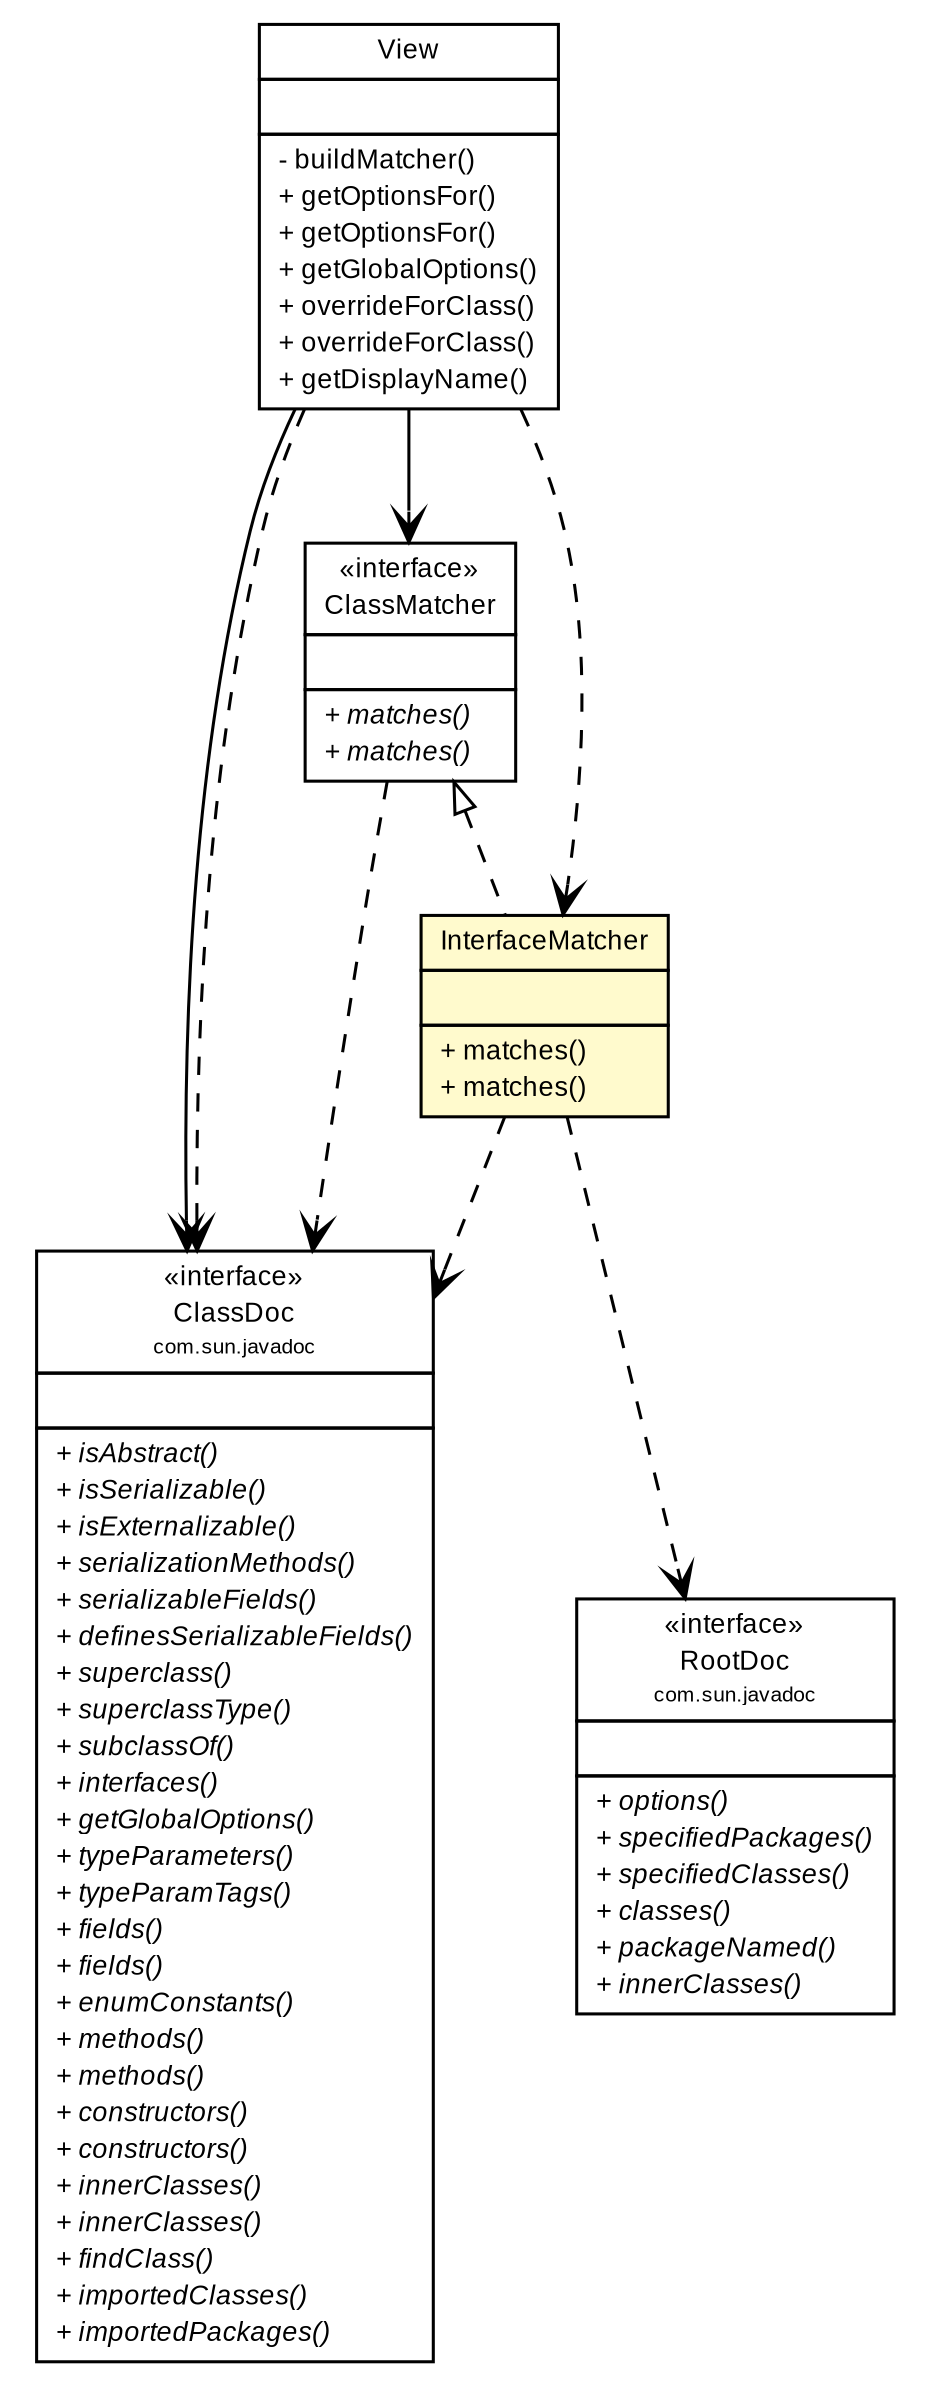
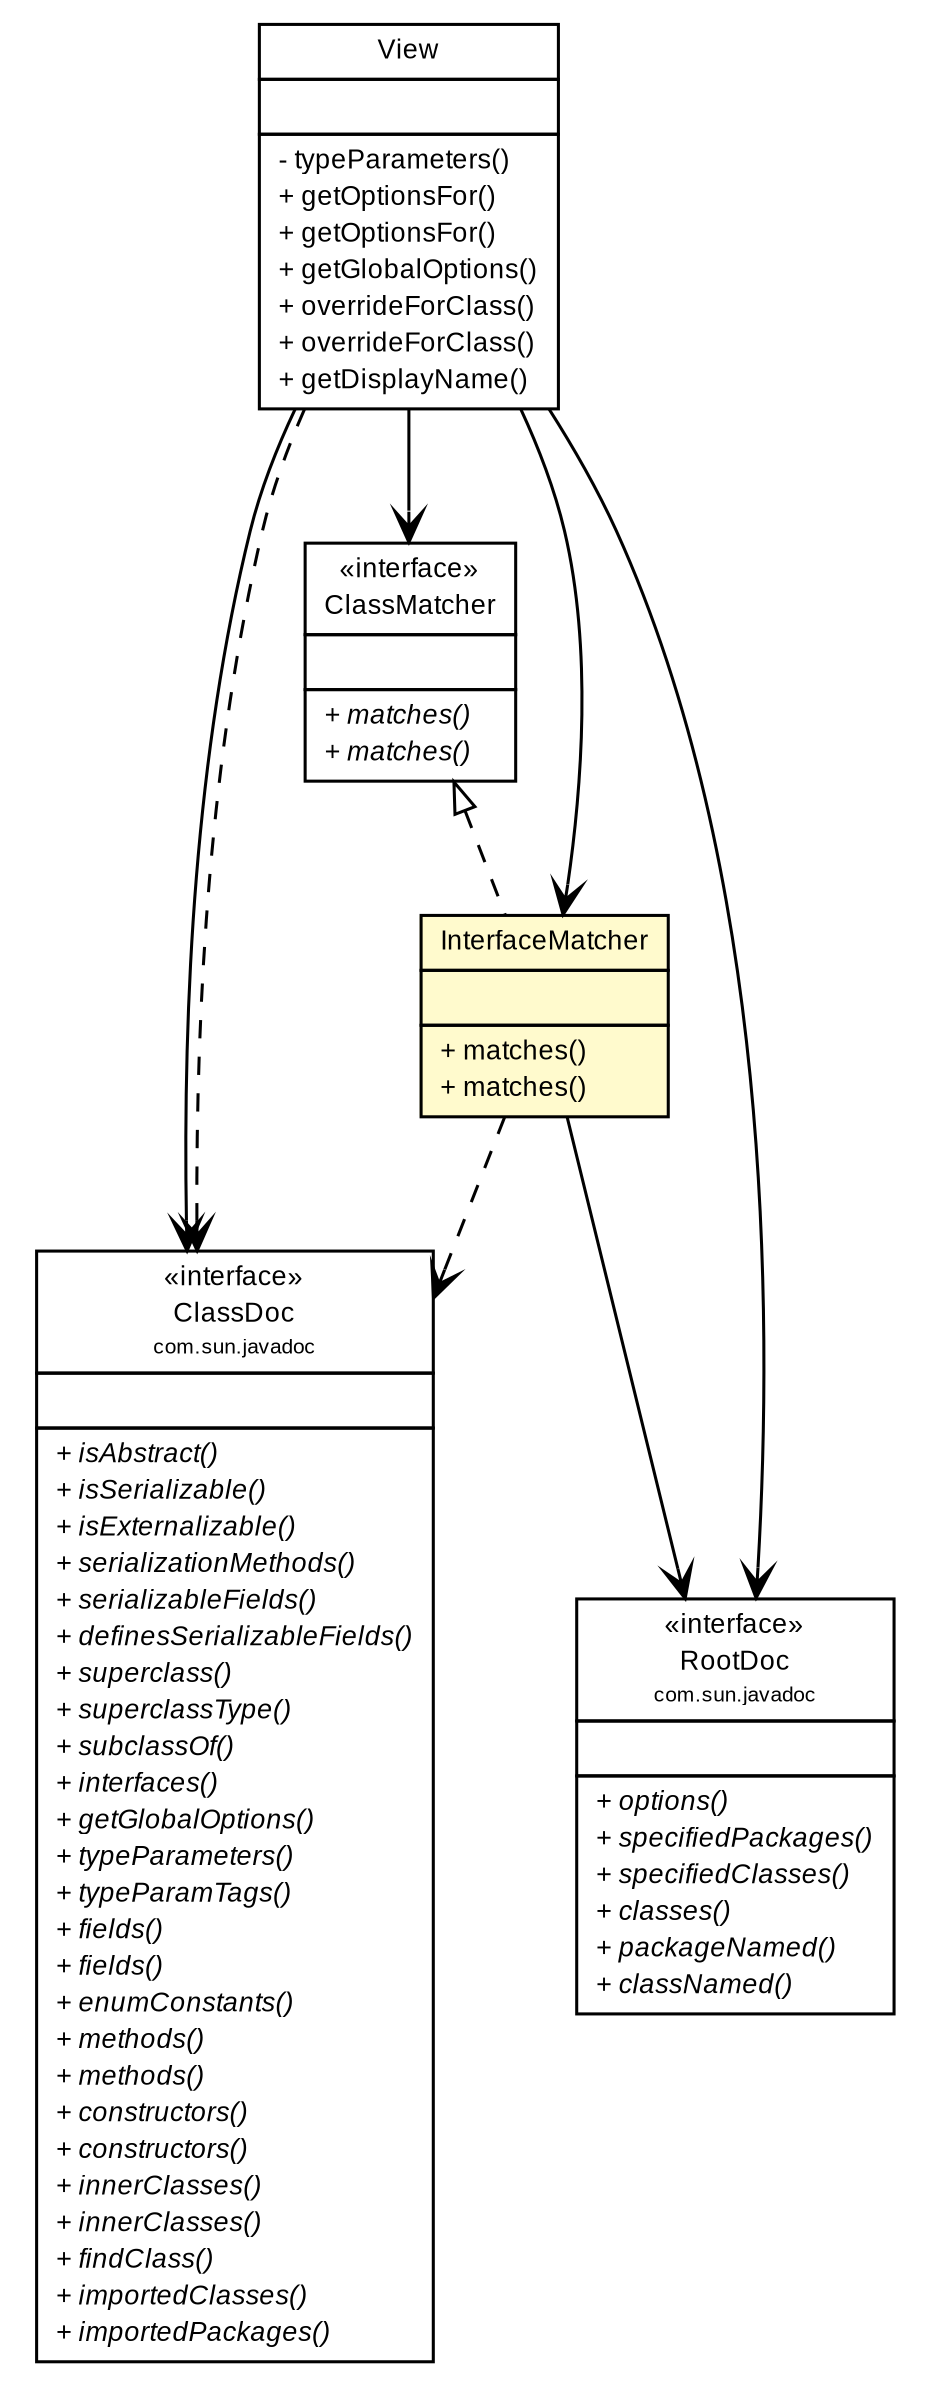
node "View": text "- buildMatcher()" -> "- typeParameters()"
edge "View" -> "InterfaceMatcher": style dashed -> solid
edge "View" -> "RootDoc": added
edge "ClassMatcher" -> "ClassDoc": removed
edge "InterfaceMatcher" -> "RootDoc": style dashed -> solid
node "RootDoc": text "+ innerClasses()" -> "+ classNamed()"
